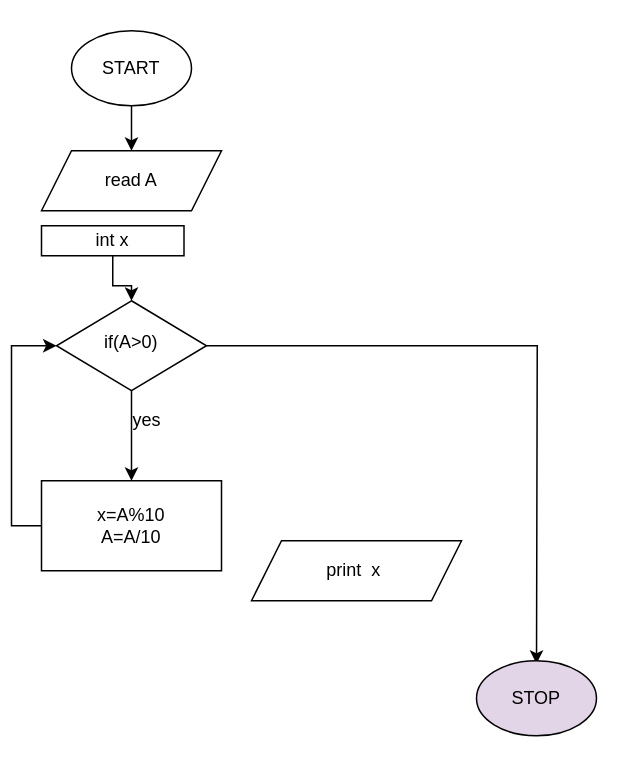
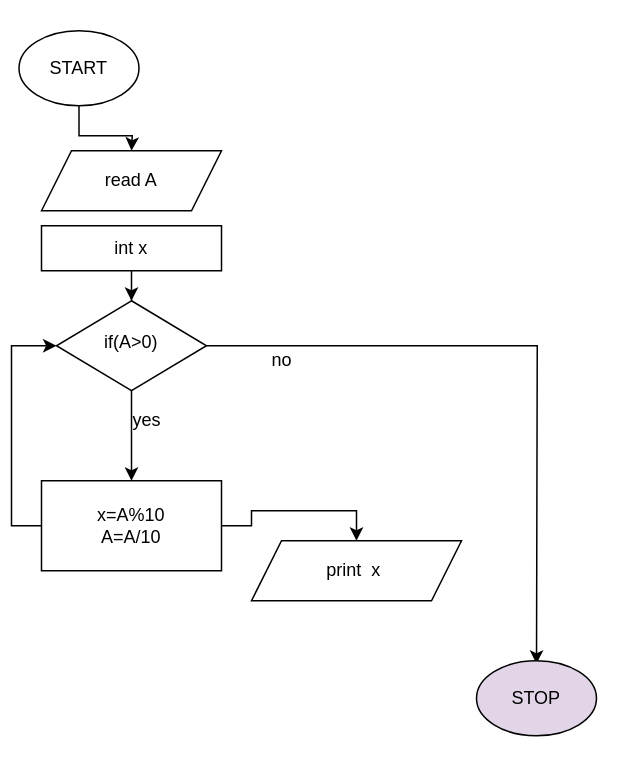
node "START": moved (131, 68) -> (79, 68)
node "int x": size 143x30 -> 180x45
node "no": added
edge "x=A%10 A=A/10" -> "print x": added
